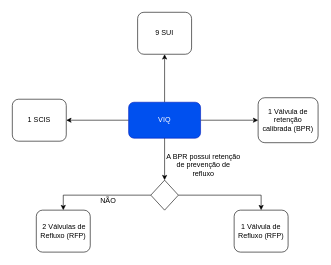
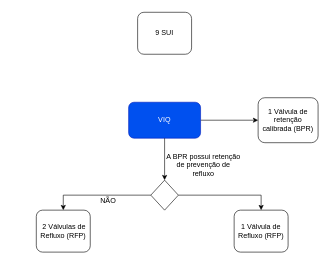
edge "VIQ" -> "9 SUI": removed
node "1 SCIS": removed
edge "VIQ" -> "1 SCIS": removed
